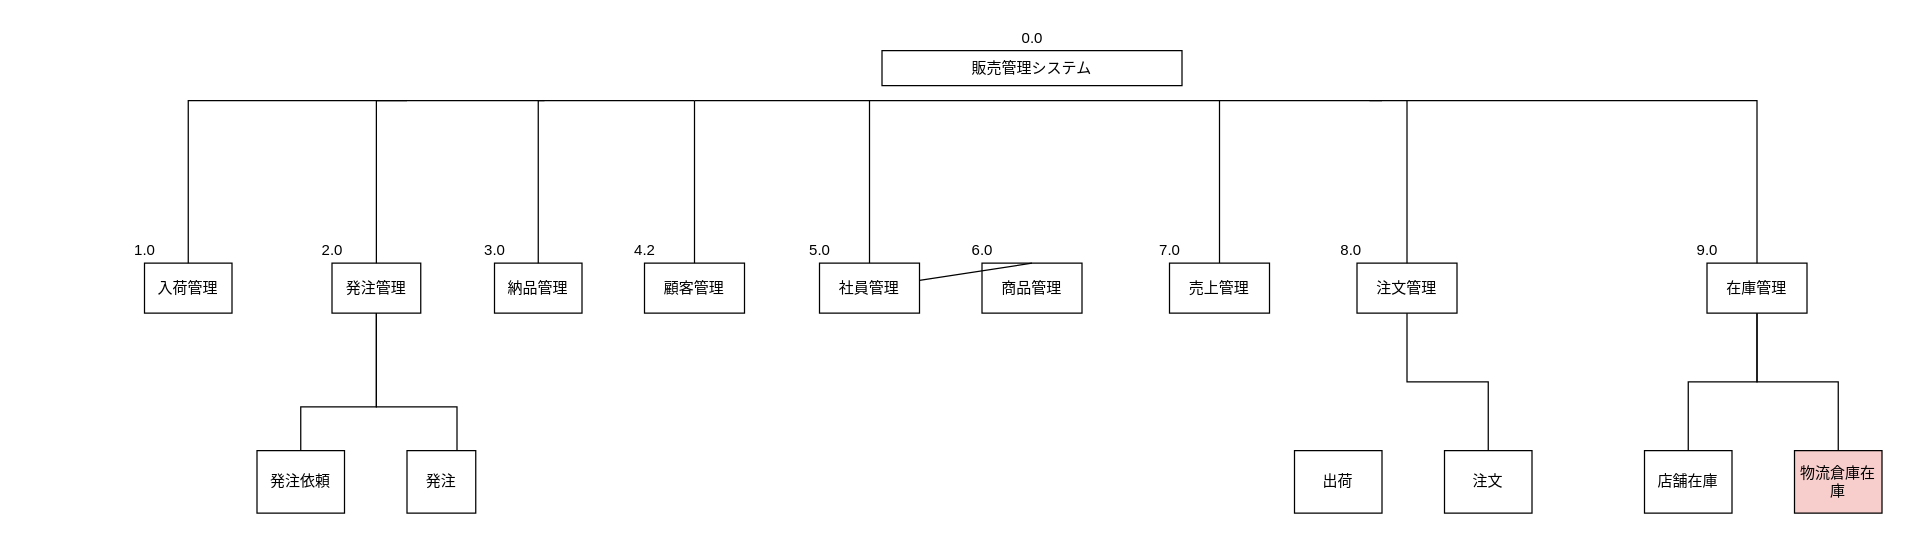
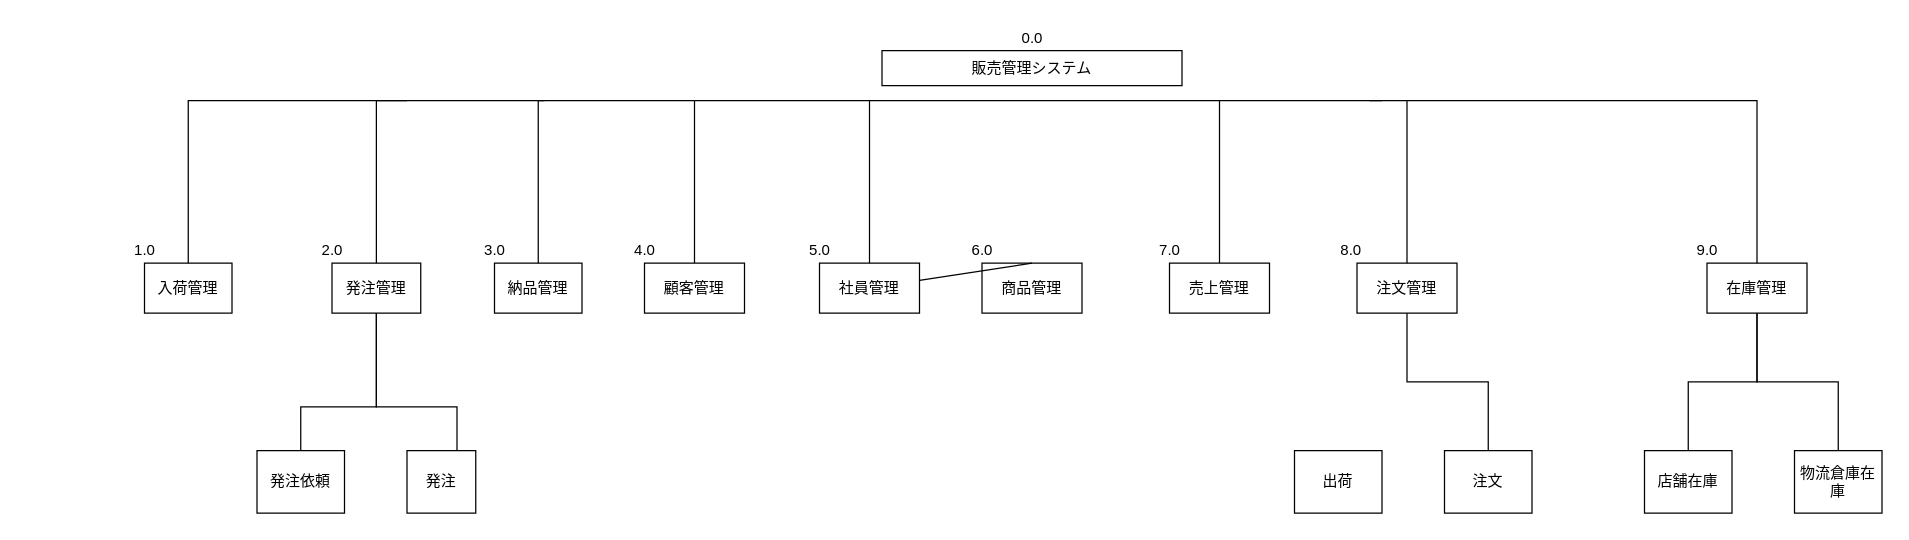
node "4.2": label "4.2" -> "4.0"
node "物流倉庫在庫": fillcolor #f8cecc -> #ffffff
